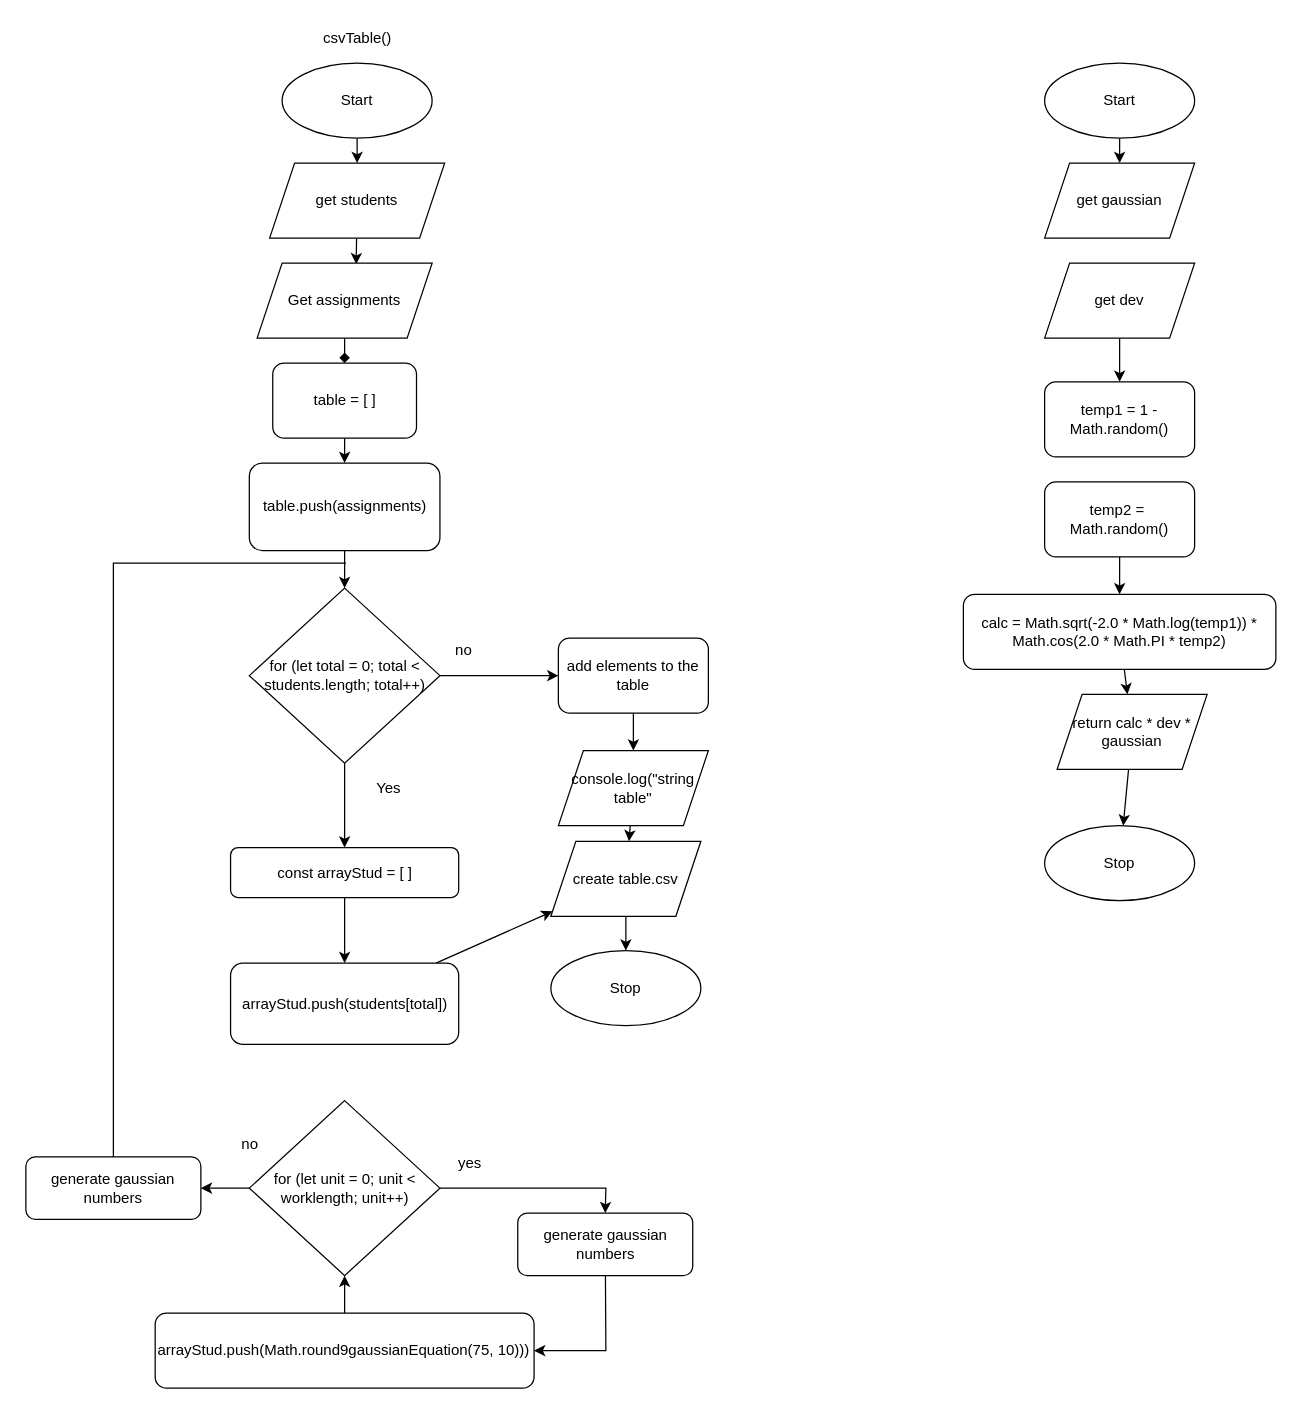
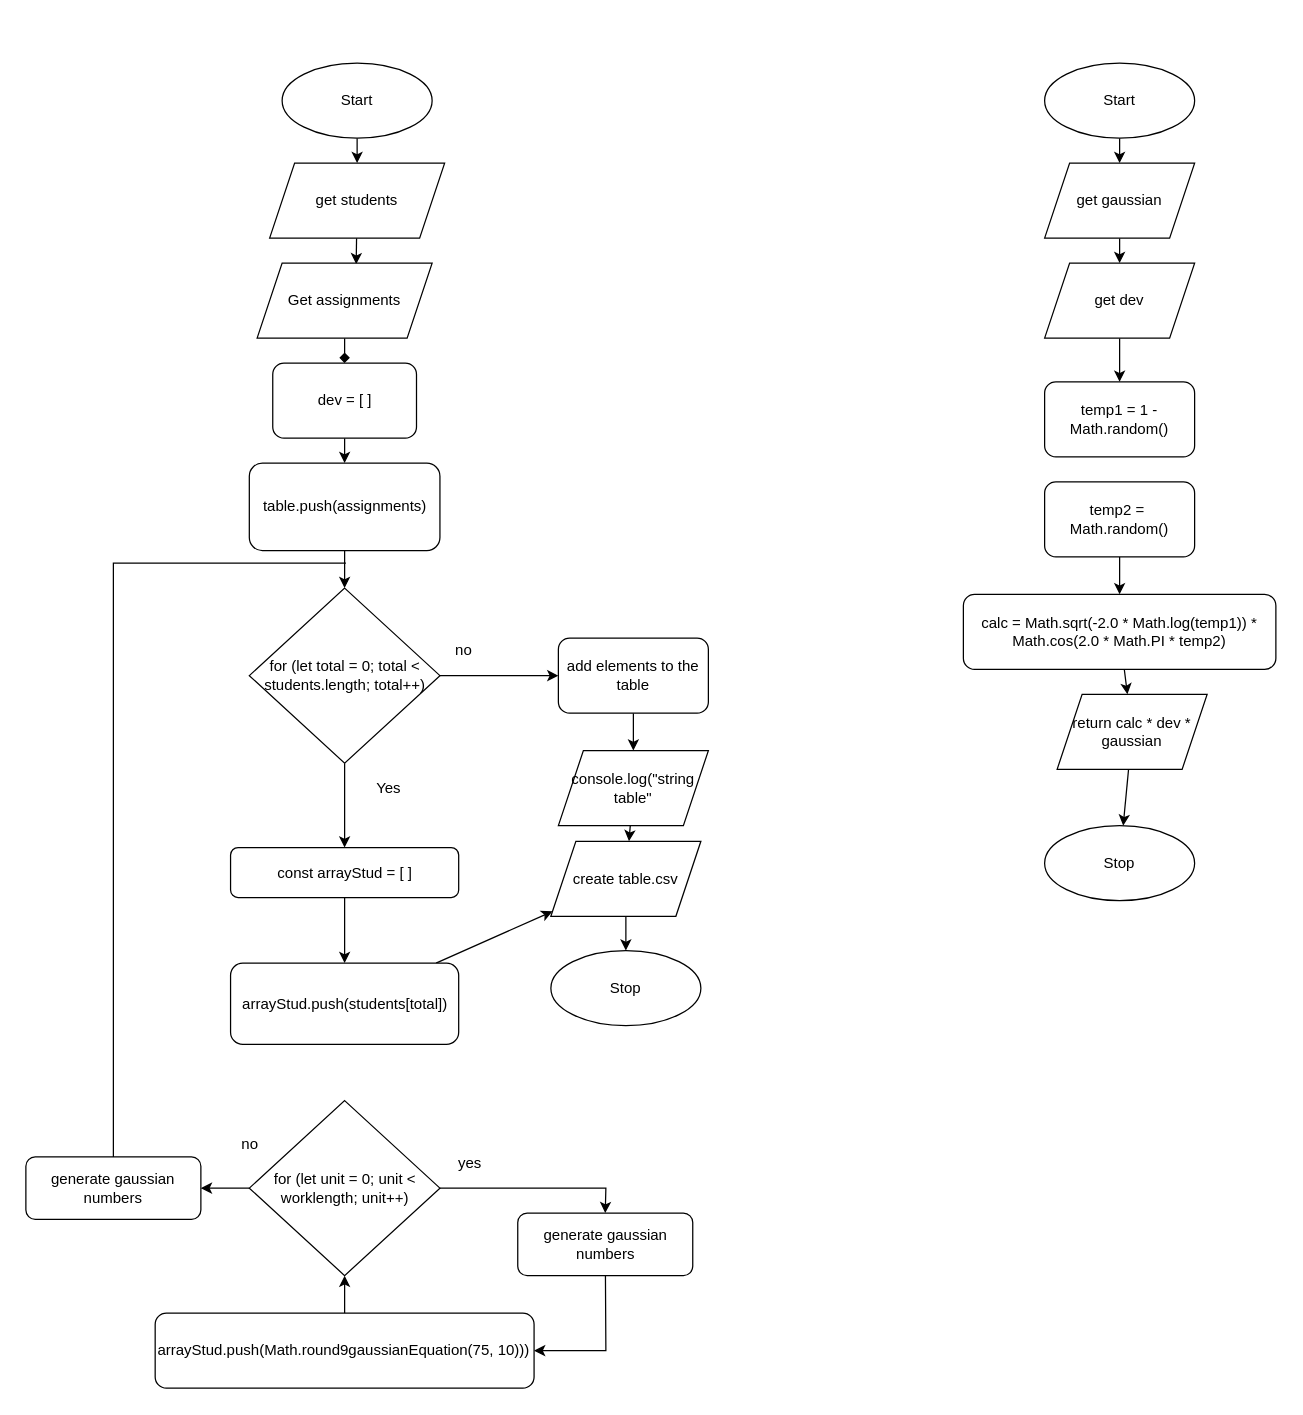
node "csvTable()": removed
edge "get gaussian" -> "get dev": added
node "table = [ ]": label "table = [ ]" -> "dev = [ ]"
